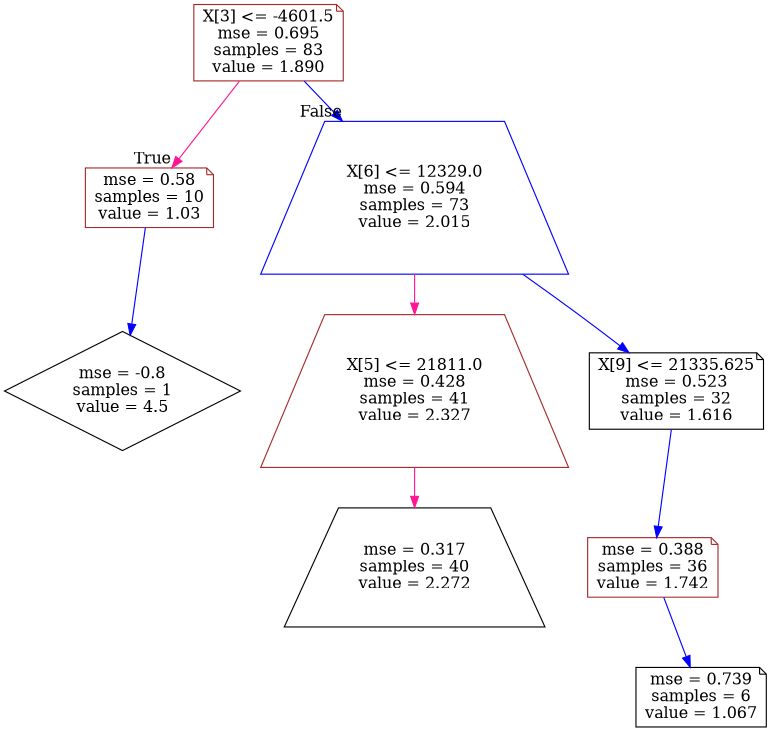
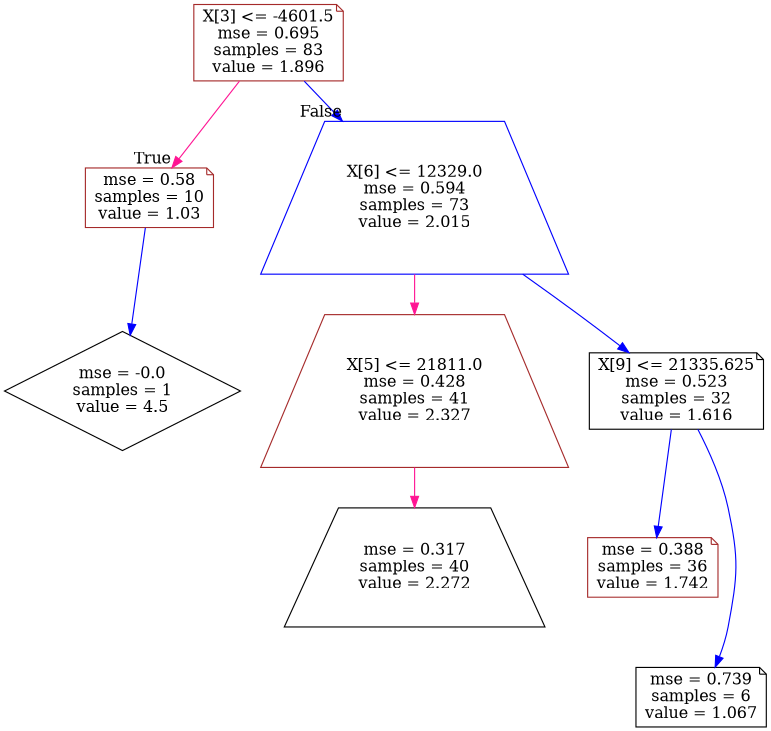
node "X[3] <= -4601.5 mse = 0.695 samples = 83 value = 1.890": label "X[3] <= -4601.5 mse = 0.695 samples = 83 value = 1.890" -> "X[3] <= -4601.5 mse = 0.695 samples = 83 value = 1.896"
node "mse = -0.8 samples = 1 value = 4.5": label "mse = -0.8 samples = 1 value = 4.5" -> "mse = -0.0 samples = 1 value = 4.5"
edge "mse = 0.388 samples = 36 value = 1.742" -> "mse = 0.739 samples = 6 value = 1.067": now "X[9] <= 21335.625 mse = 0.523 samples = 32 value = 1.616" -> "mse = 0.739 samples = 6 value = 1.067"
